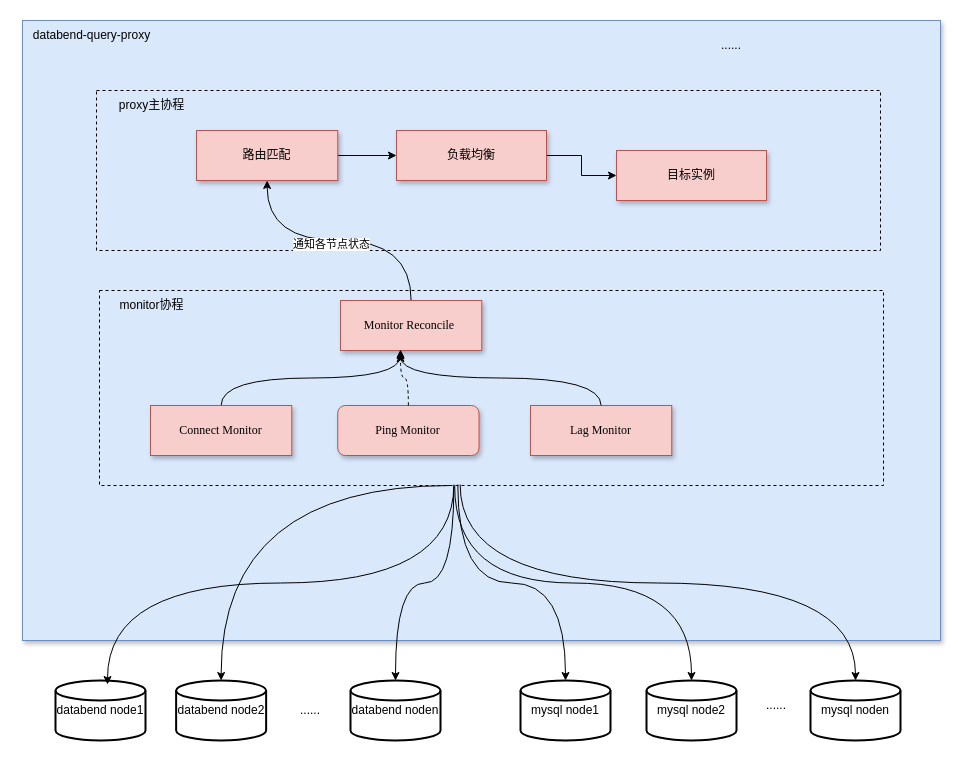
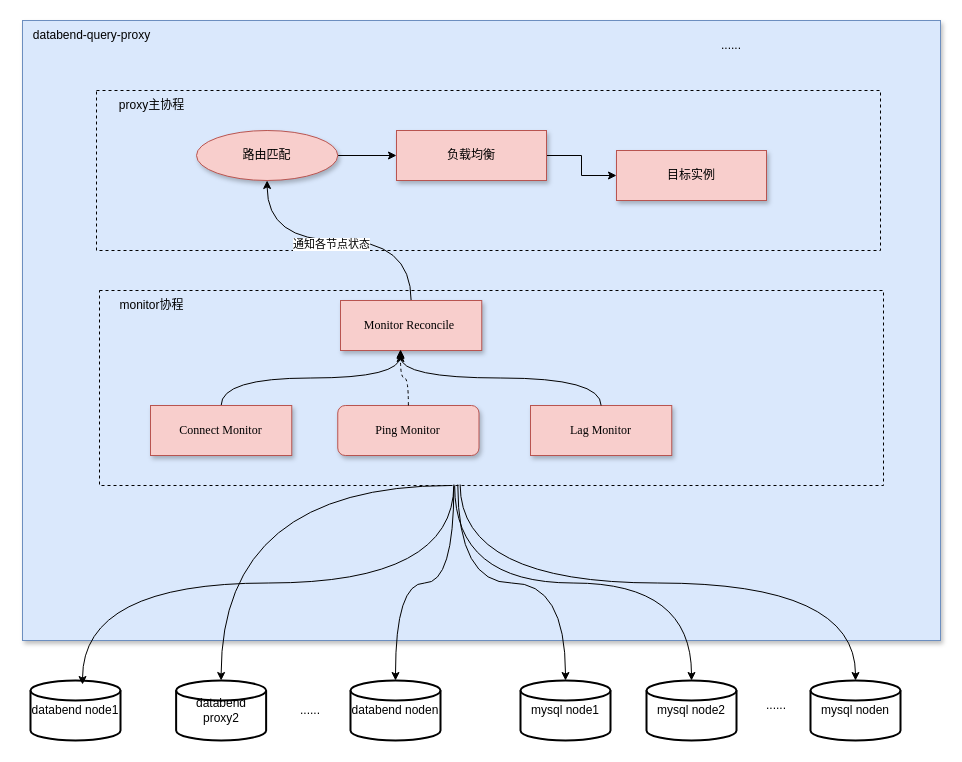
node "路由匹配": shape rectangle -> ellipse
node "databend node1": moved (101, 711) -> (76, 711)
node "databend node2": label "databend node2" -> "databend proxy2"
